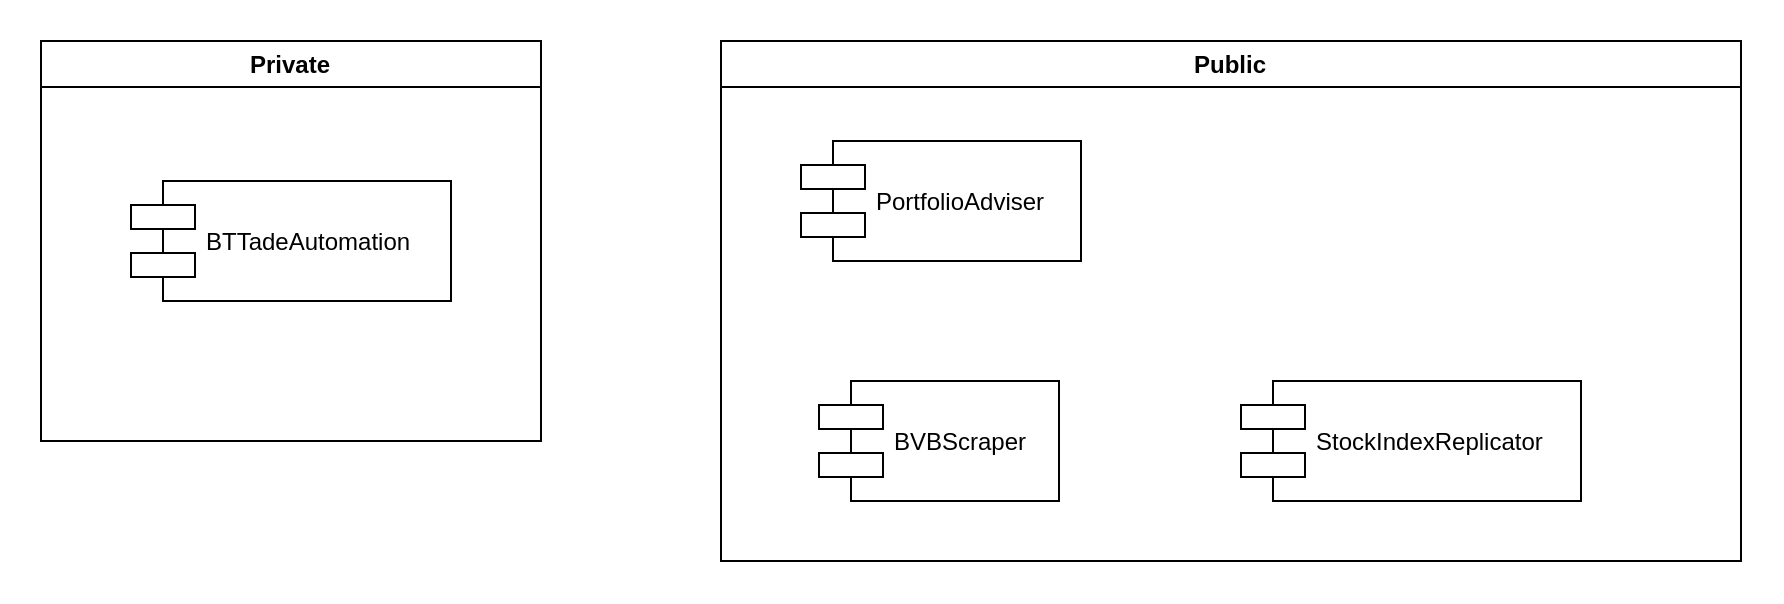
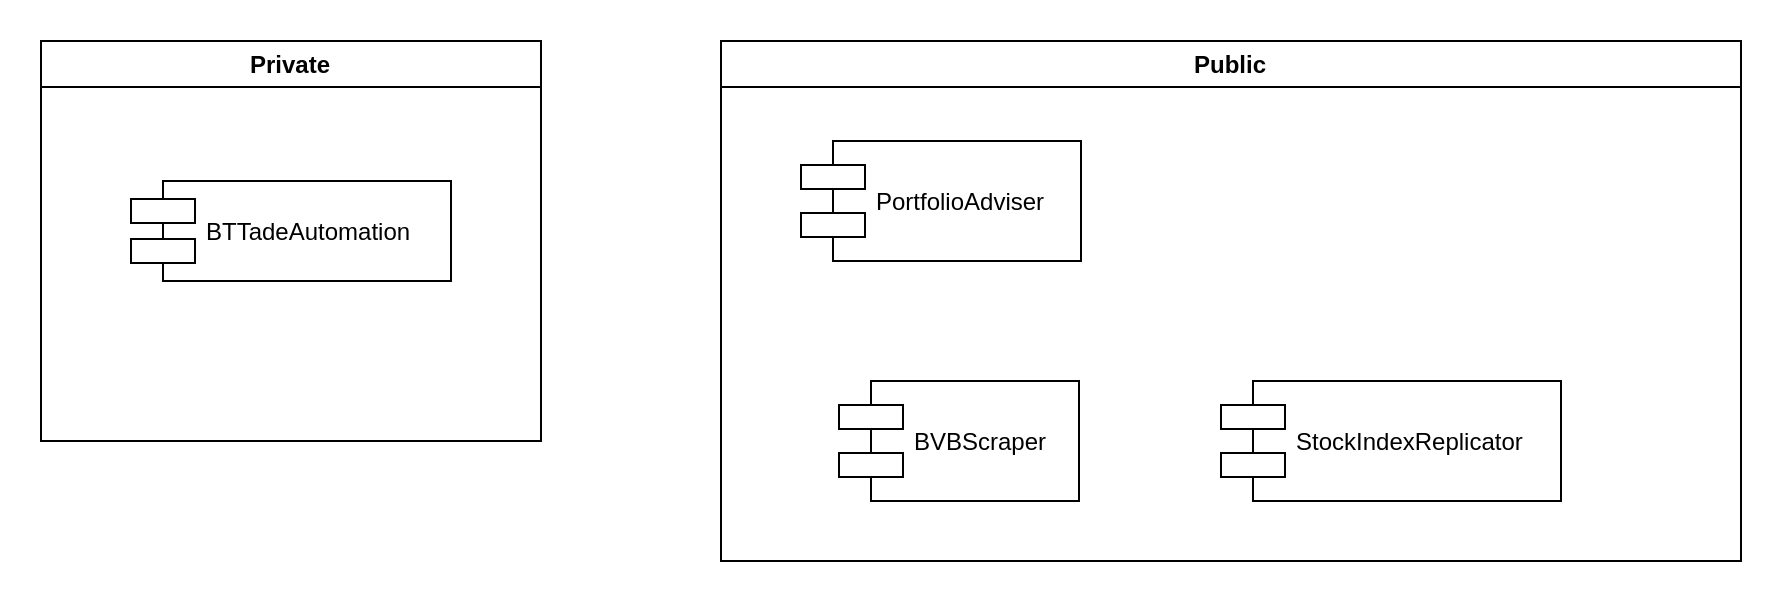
node "BTTadeAutomation": size 320x120 -> 320x100
node "BVBScraper": moved (939, 441) -> (959, 441)
node "StockIndexReplicator": moved (1411, 441) -> (1391, 441)
